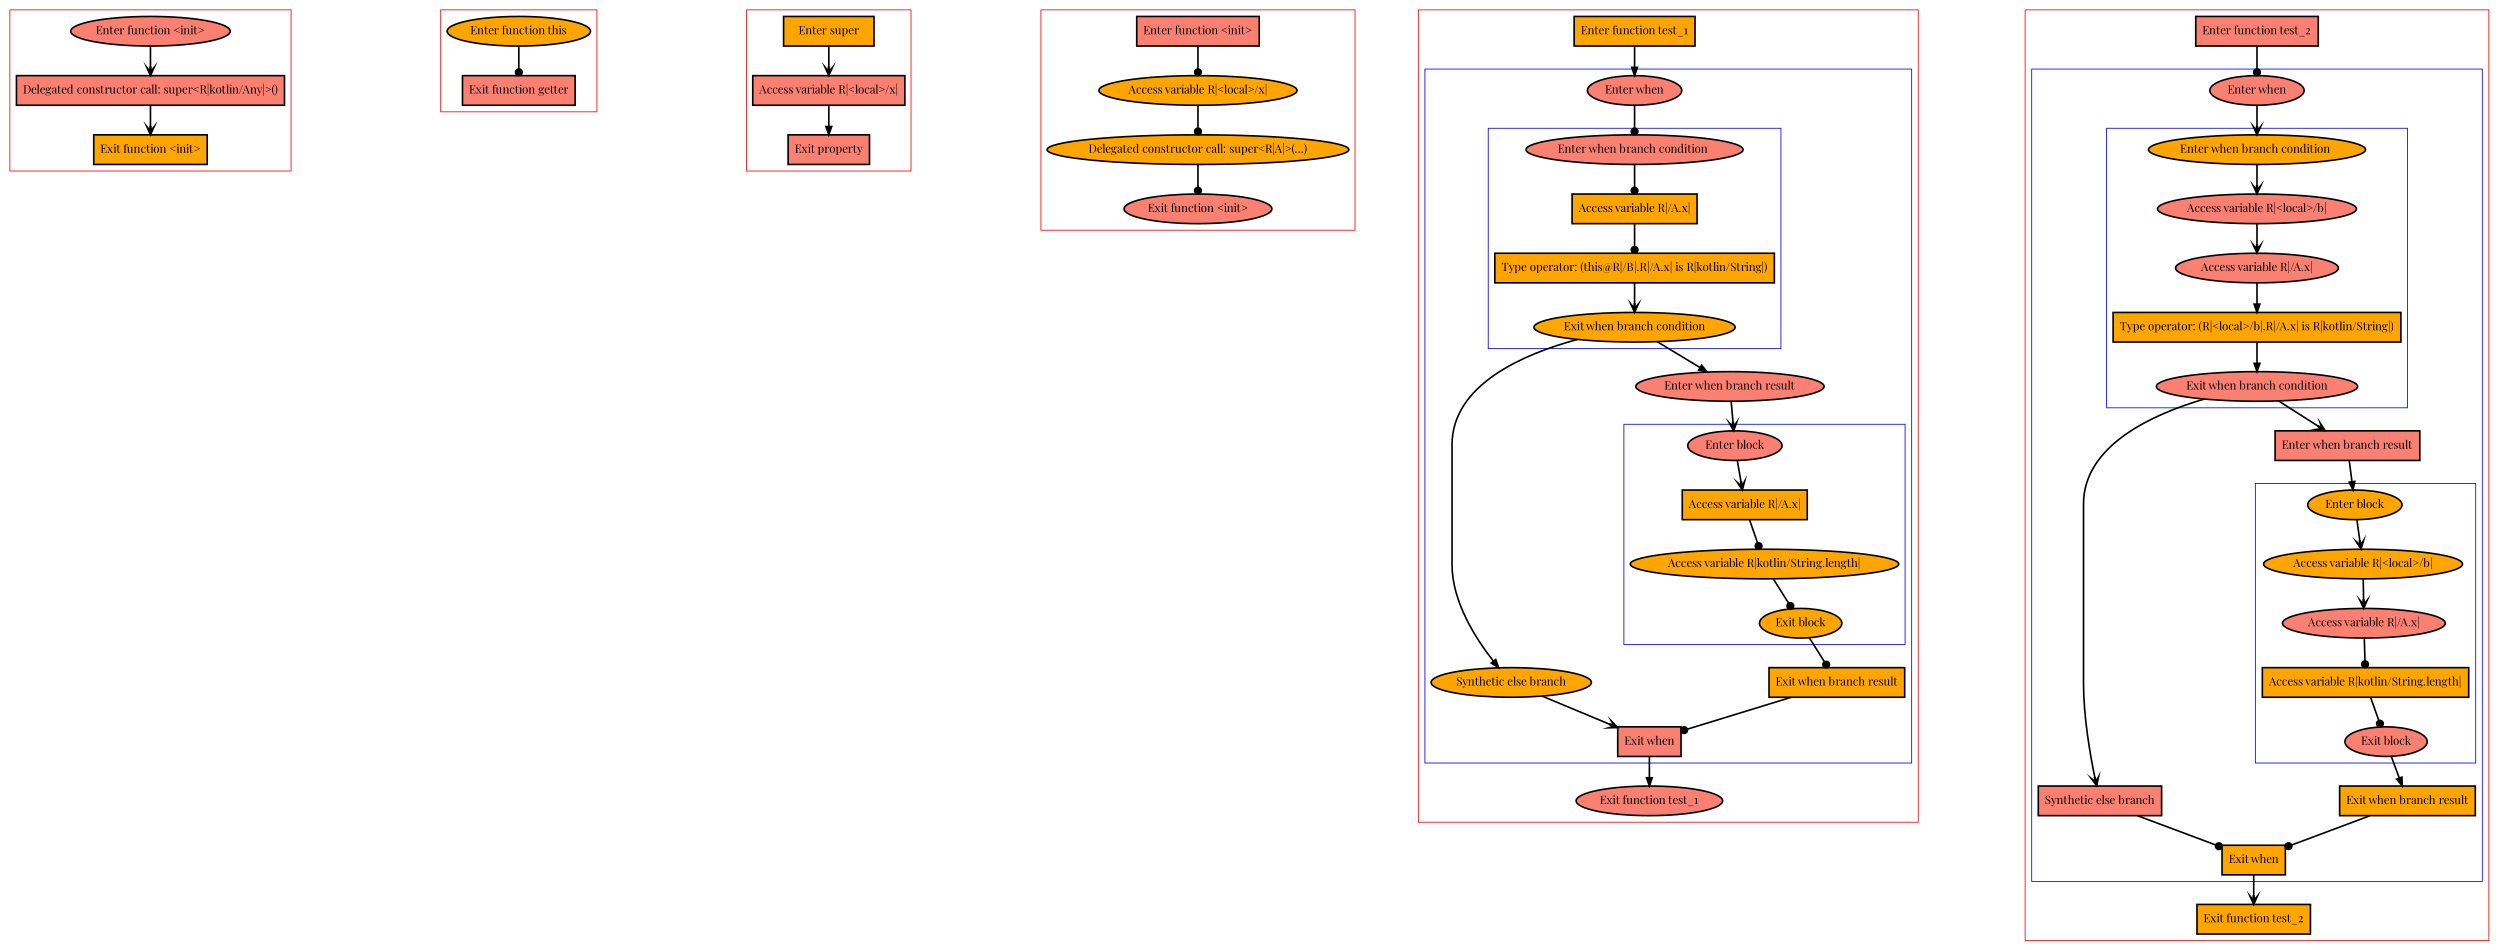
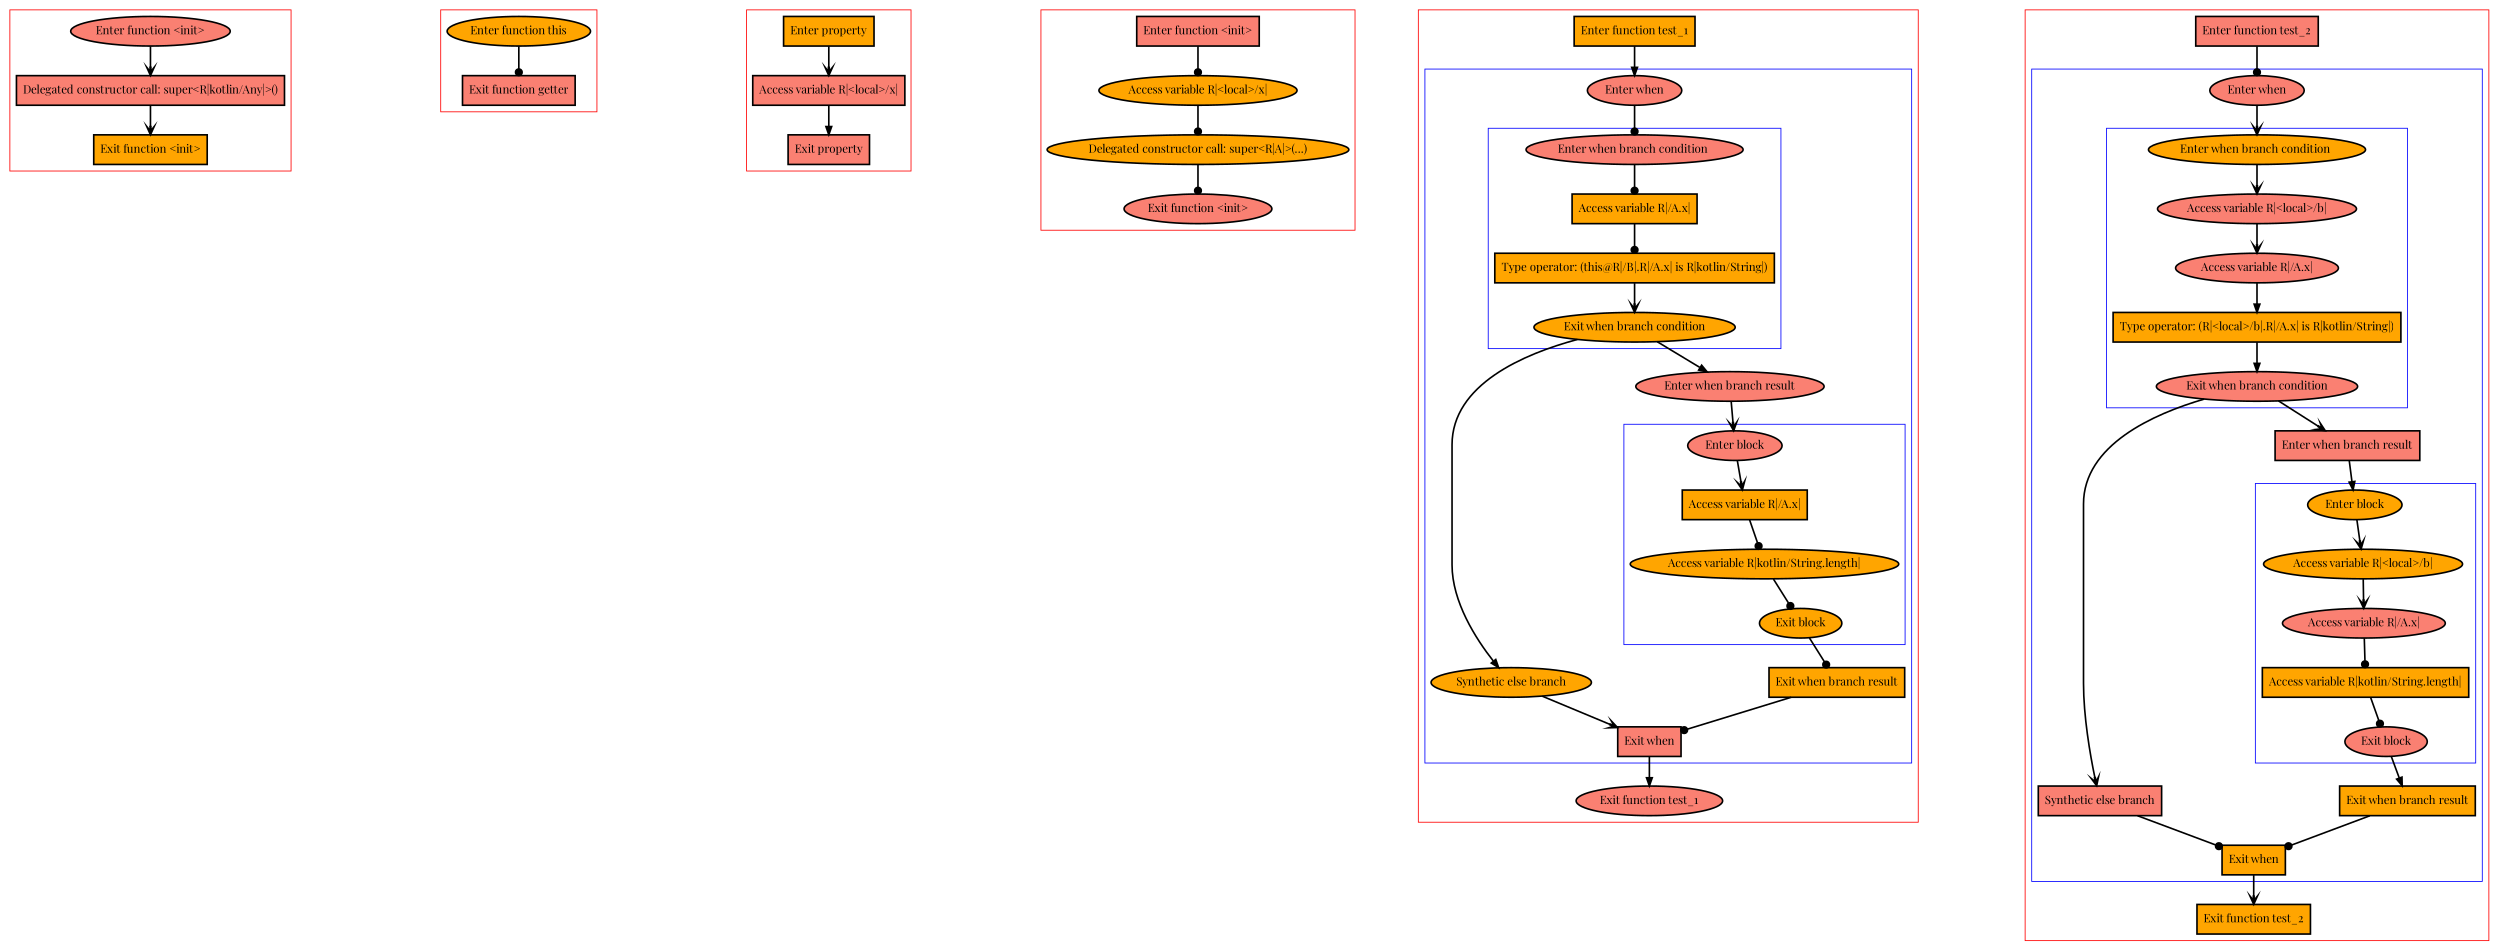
node "Enter super": label "Enter super" -> "Enter property"
